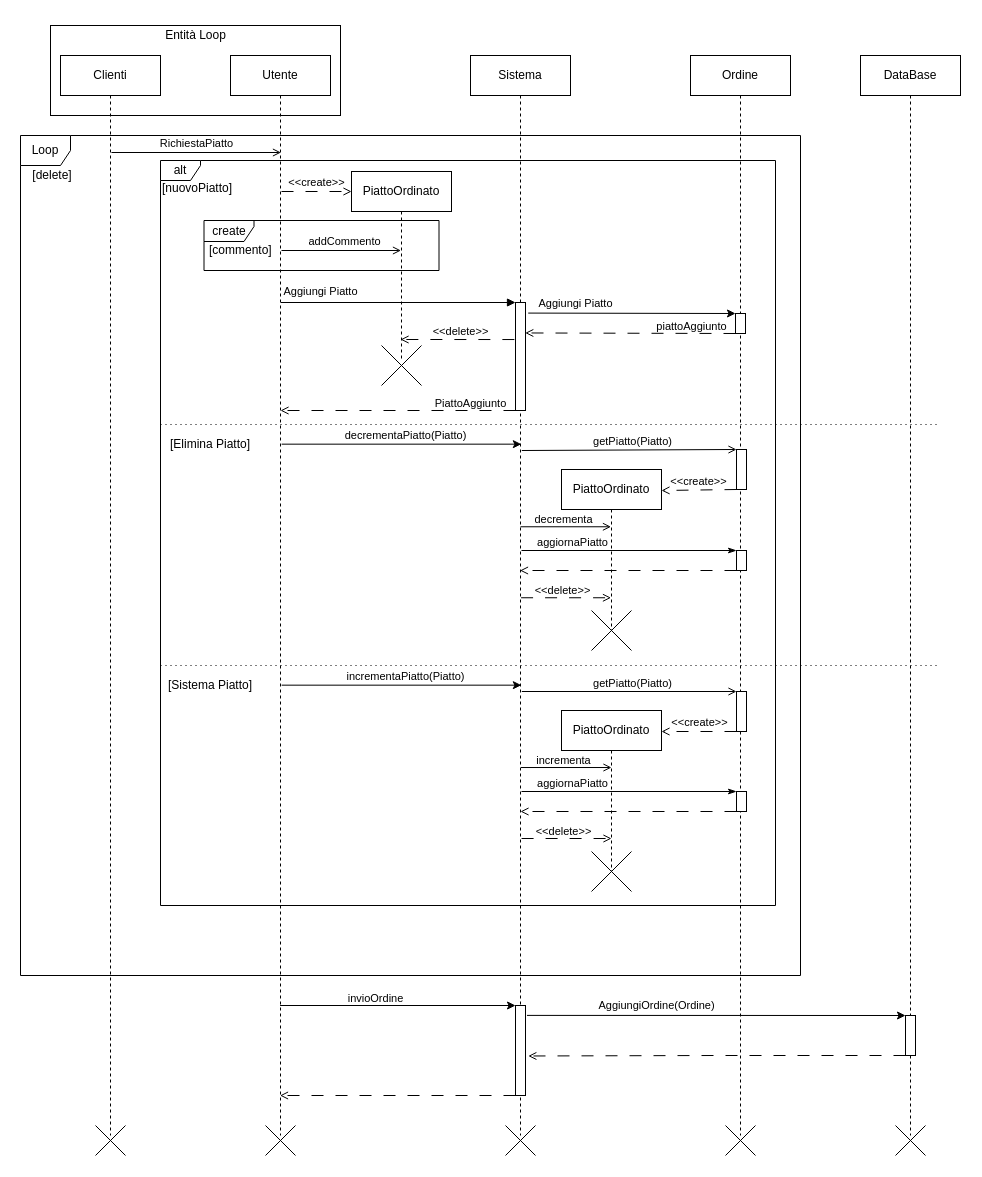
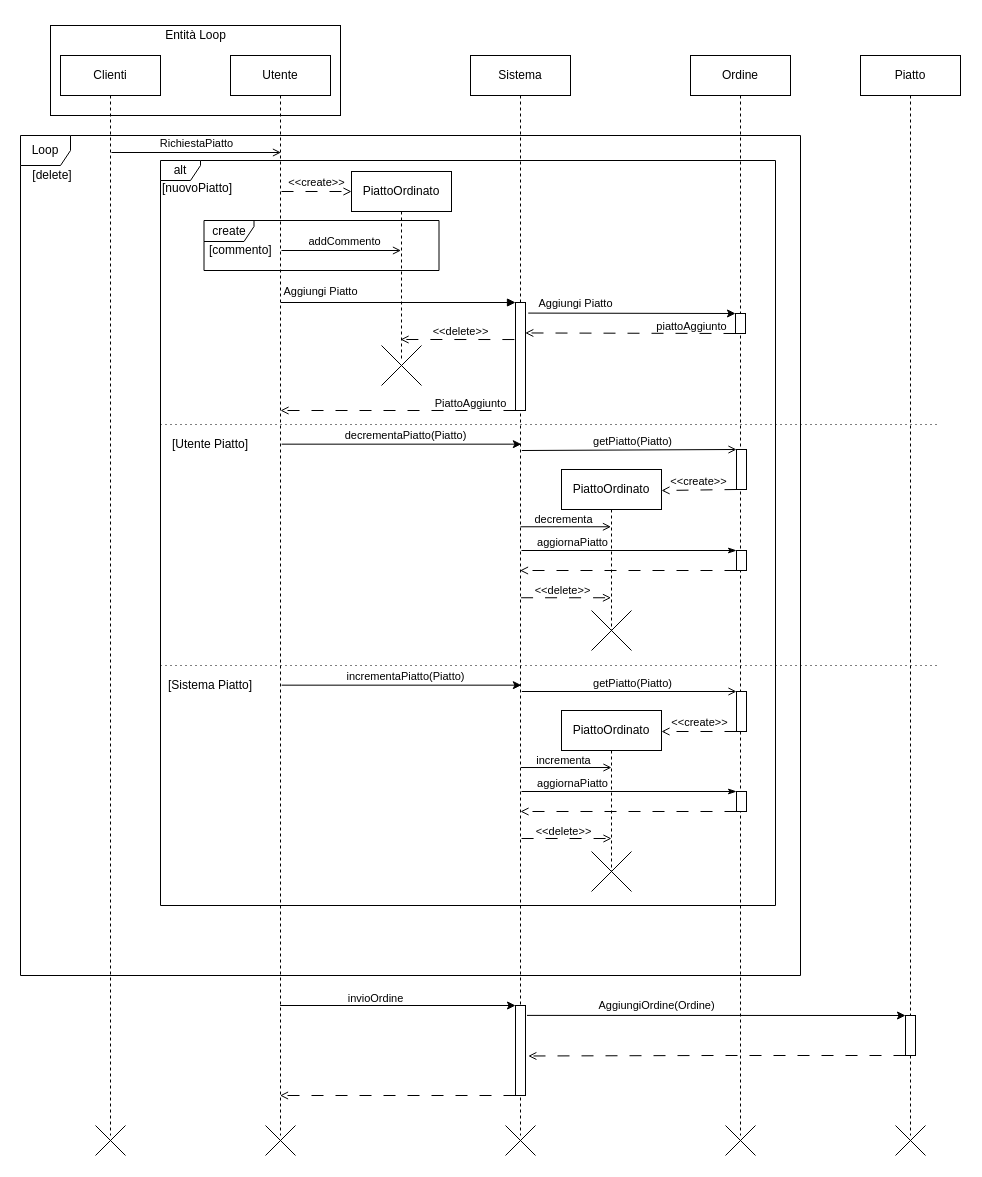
node "DataBase": label "DataBase" -> "Piatto"
node "[Elimina Piatto]": label "[Elimina Piatto]" -> "[Utente Piatto]"
